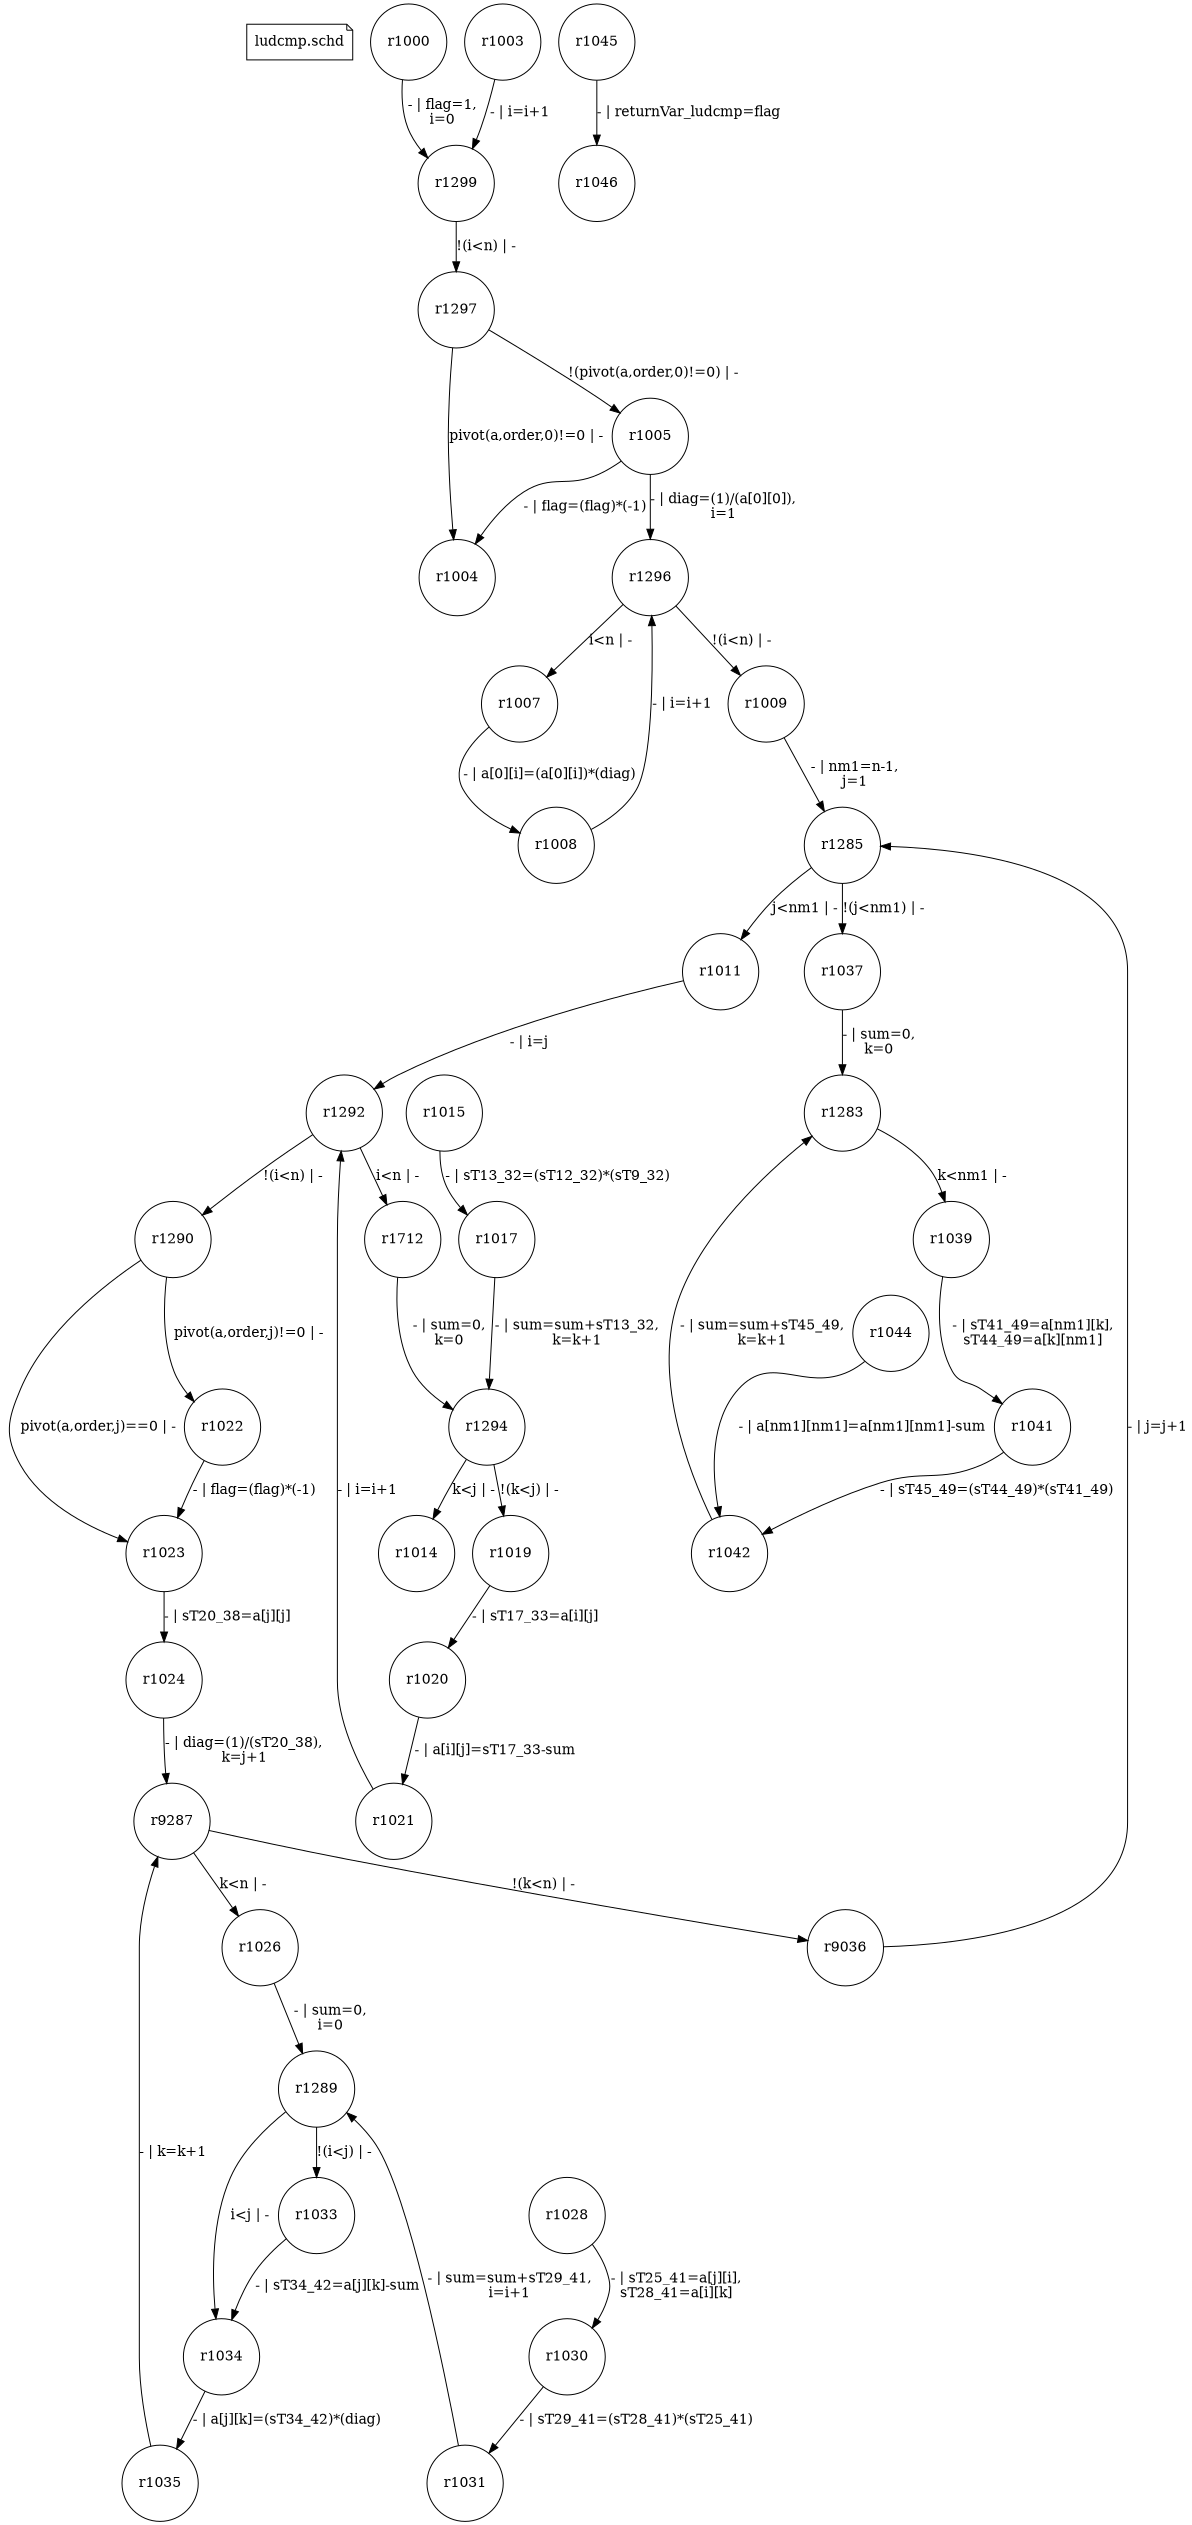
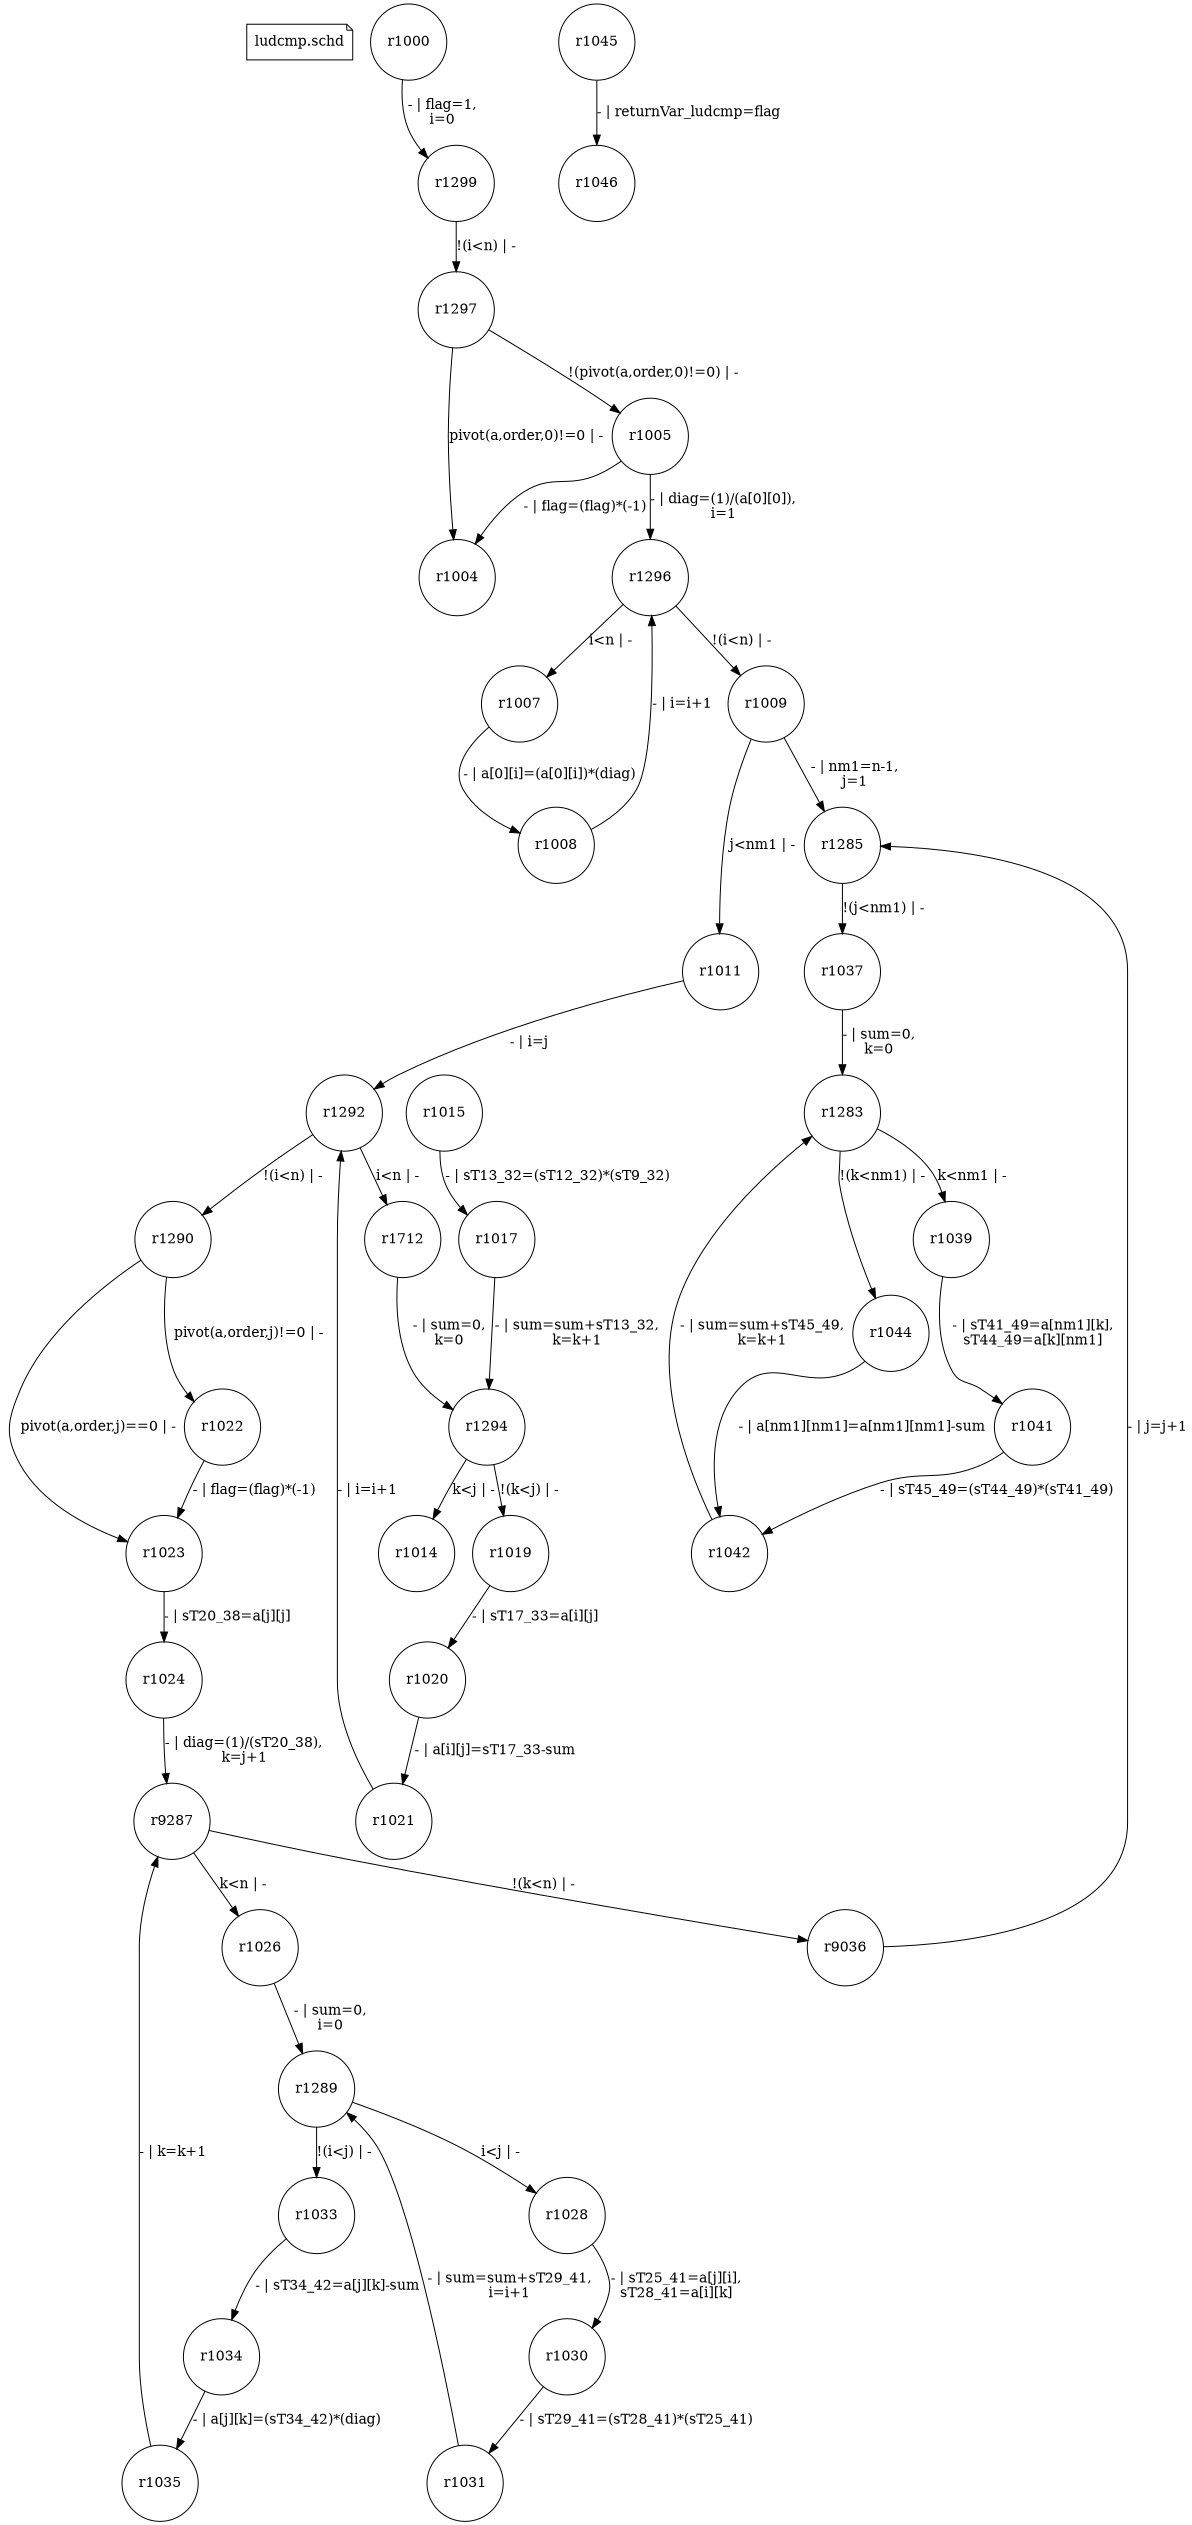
node "r1003": removed
edge "r1285" -> "r1011": now "r1009" -> "r1011"
edge "r1283" -> "r1044": added, label "!(k<nm1) | -"
edge "r1289" -> "r1034": now "r1289" -> "r1028"
